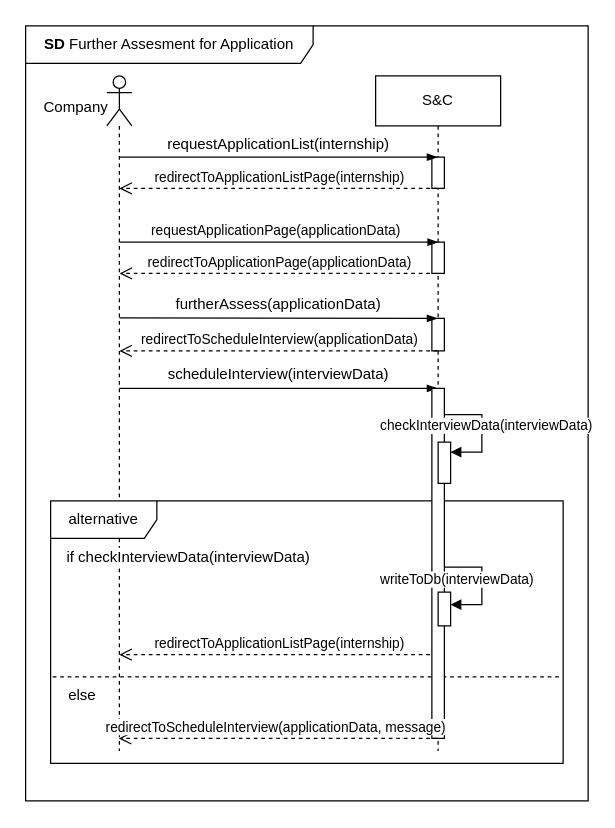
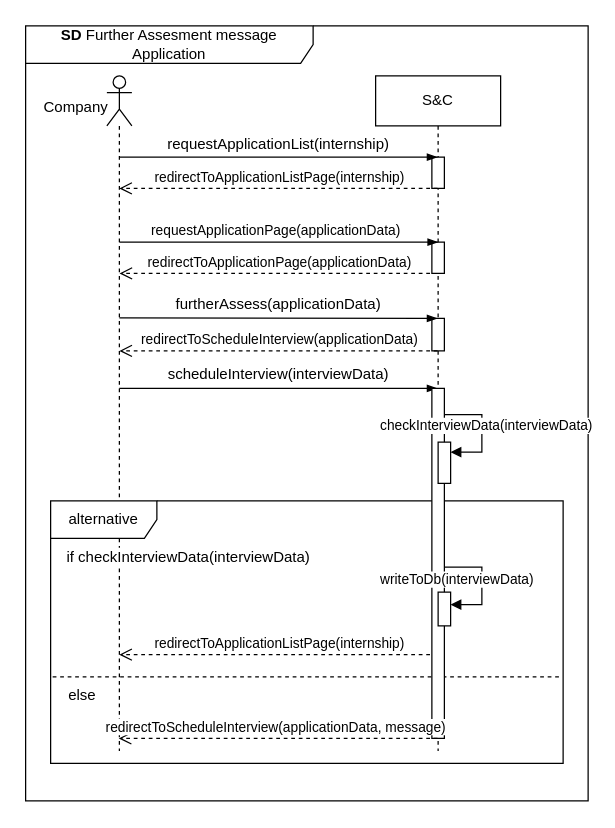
node "SD Further Assesment for Application": label "SD Further Assesment for Application" -> "SD Further Assesment message Application"
